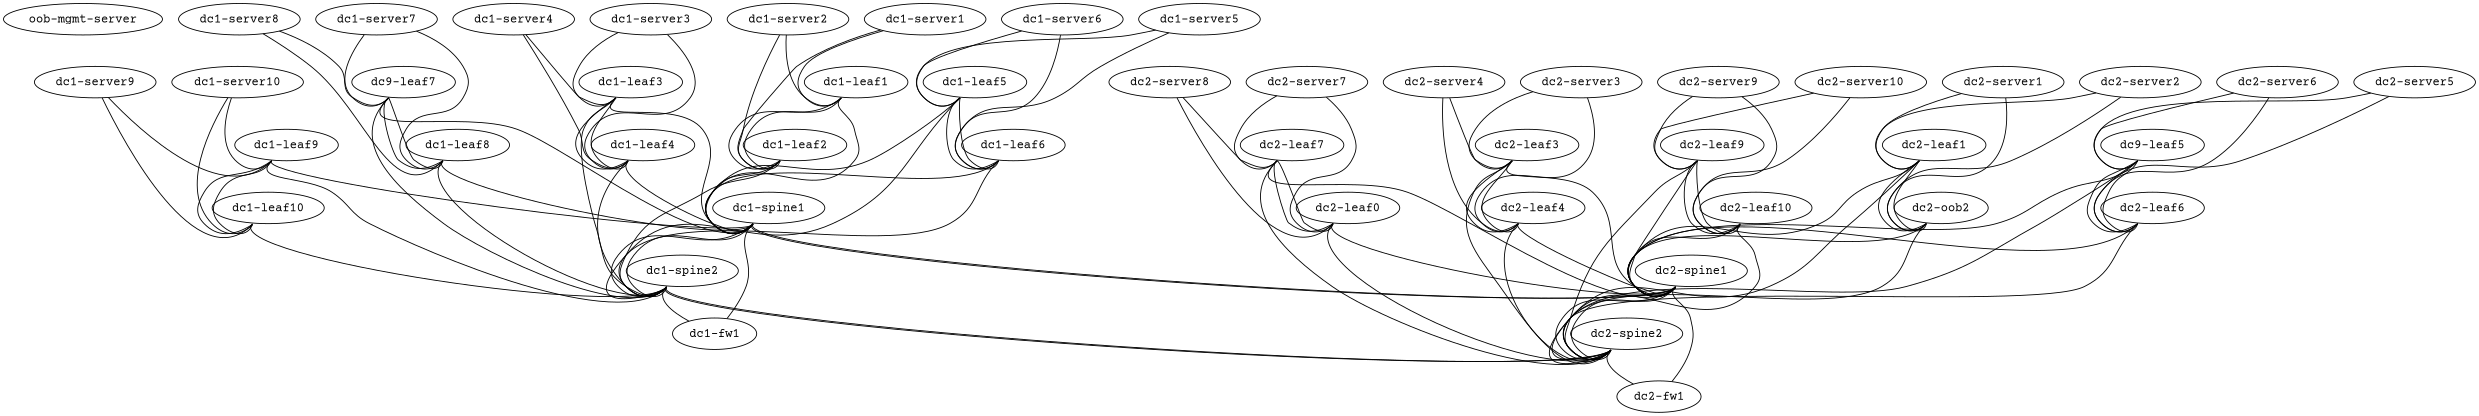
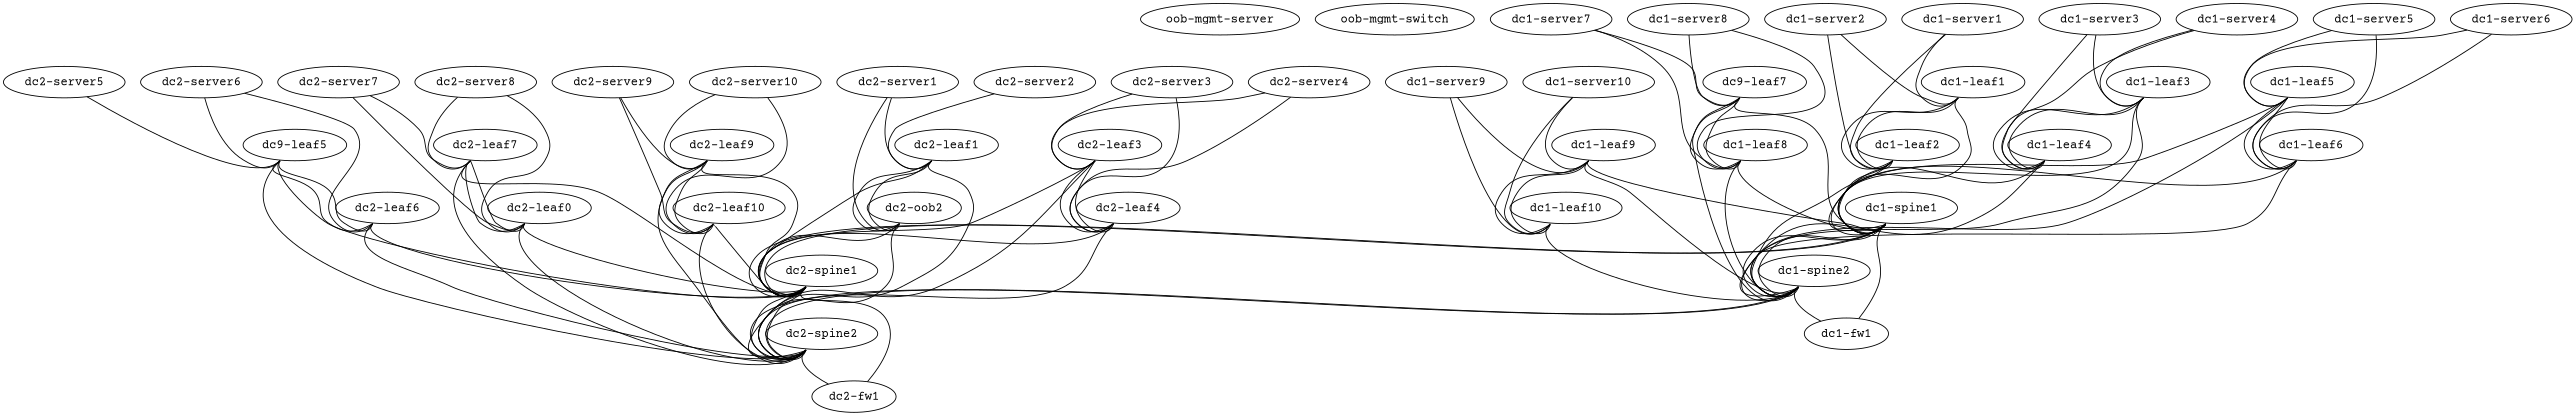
node "oob-mgmt-switch": added
edge "dc2-server5" -- "dc2-leaf6": removed
edge "dc2-server2" -- "dc2-oob2": removed
